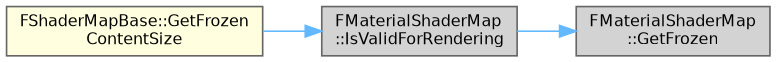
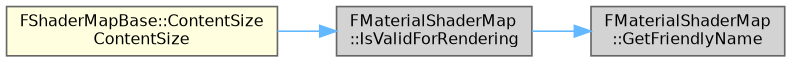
node "FShaderMapBase::GetFrozen ContentSize": label "FShaderMapBase::GetFrozen ContentSize" -> "FShaderMapBase::ContentSize ContentSize"
node "FMaterialShaderMap ::GetFrozen": label "FMaterialShaderMap ::GetFrozen" -> "FMaterialShaderMap ::GetFriendlyName"
